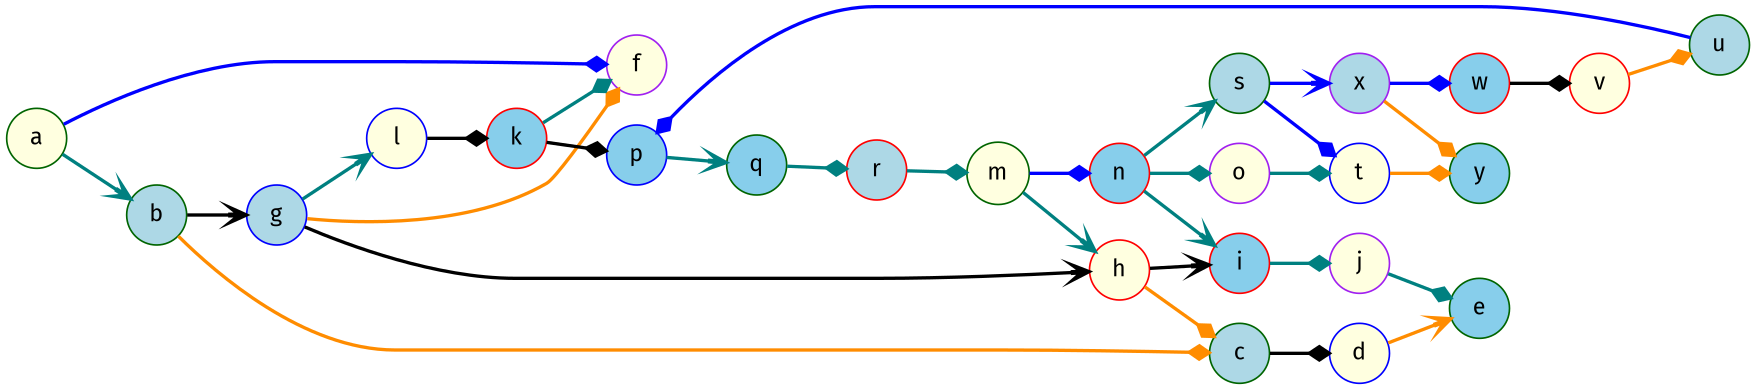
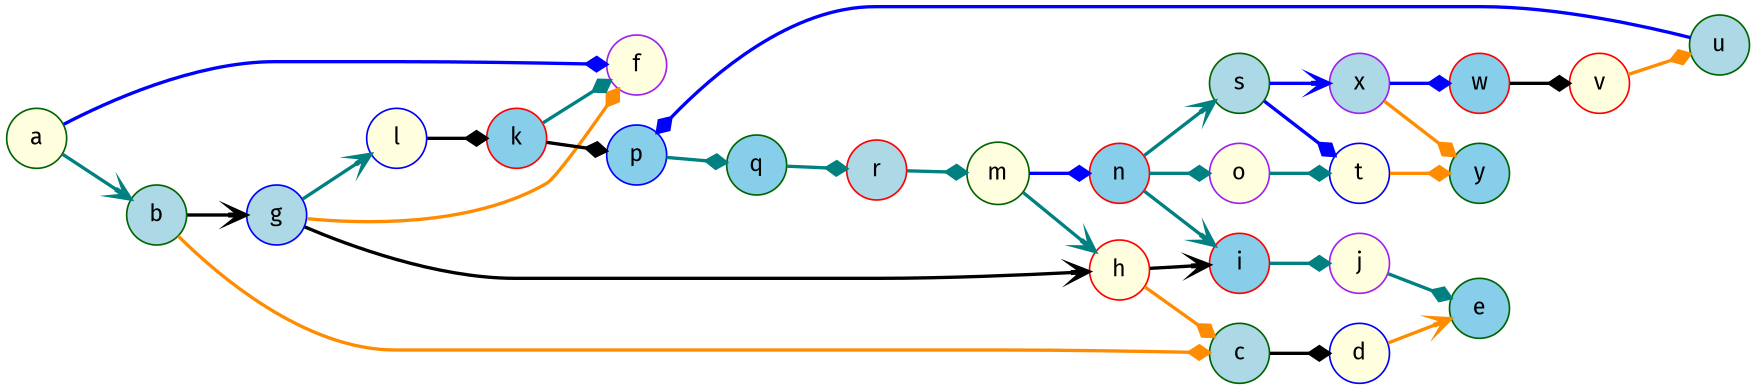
edge "p" -> "q": arrowhead vee -> diamond
